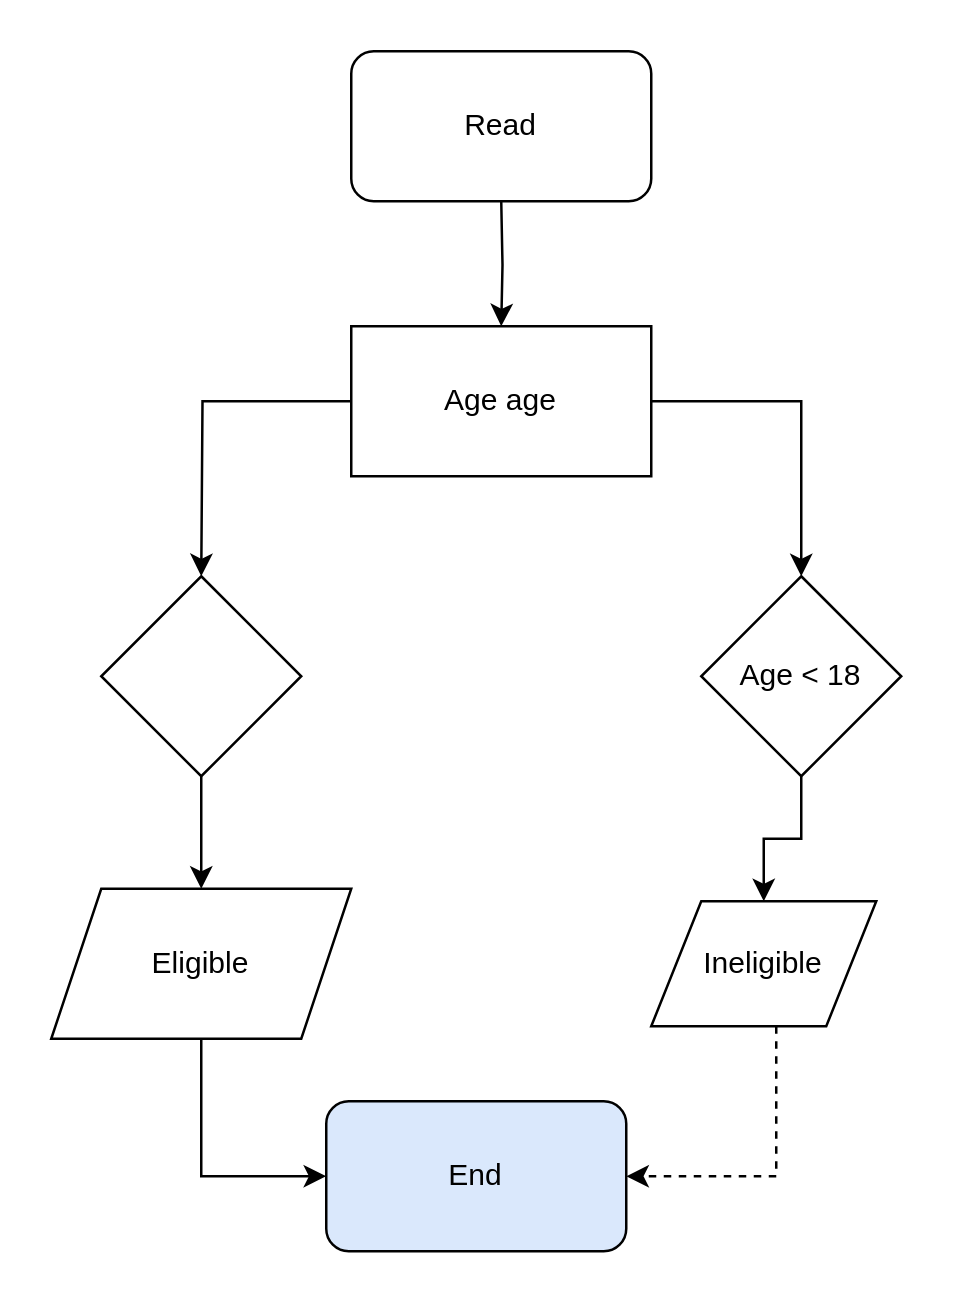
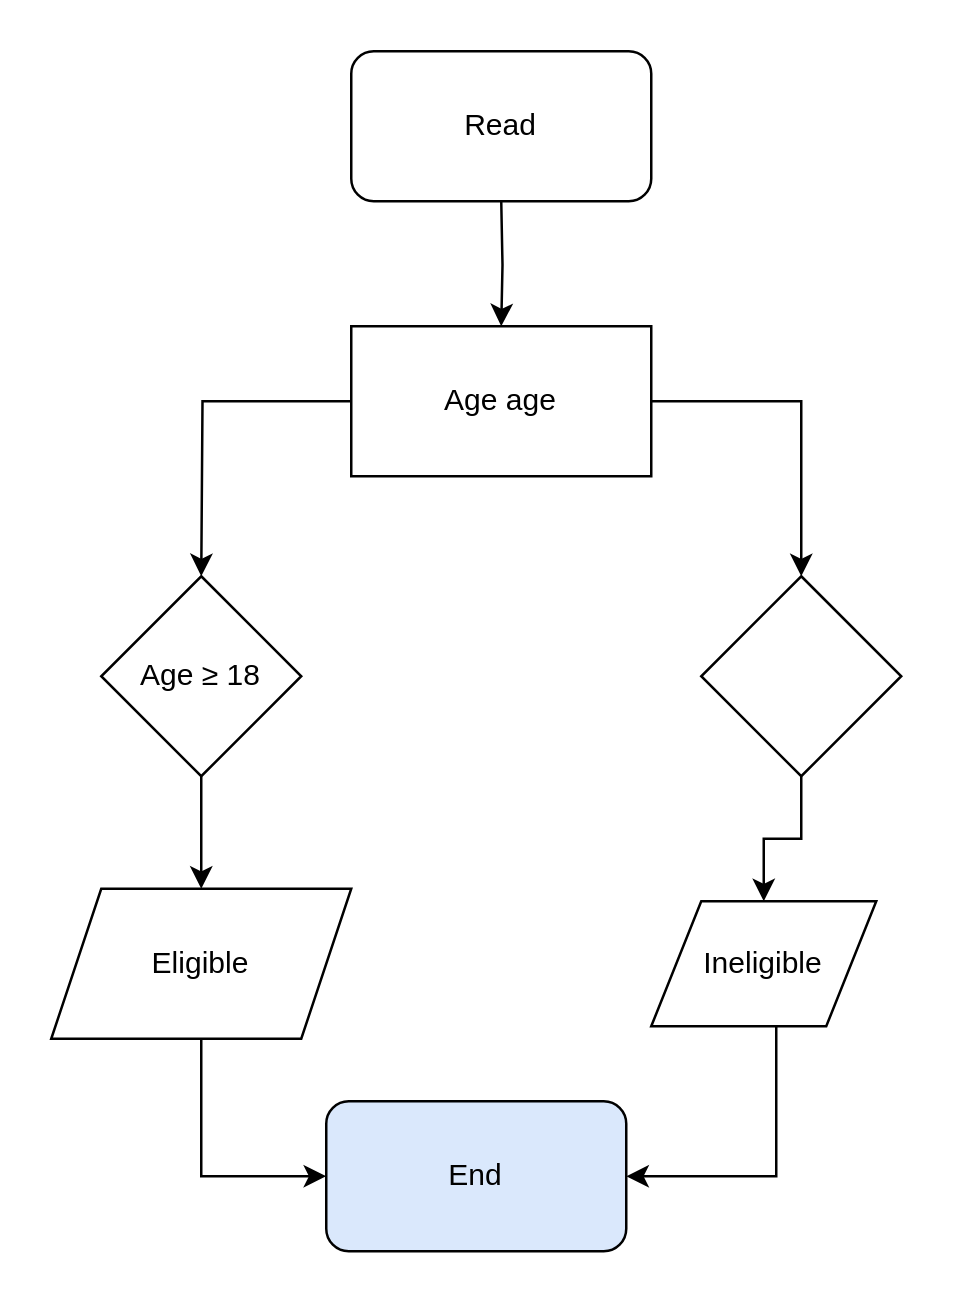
node "Age ≥ 18": added
node "Age < 18": removed
edge "Ineligible" -> "End": style dashed -> solid
